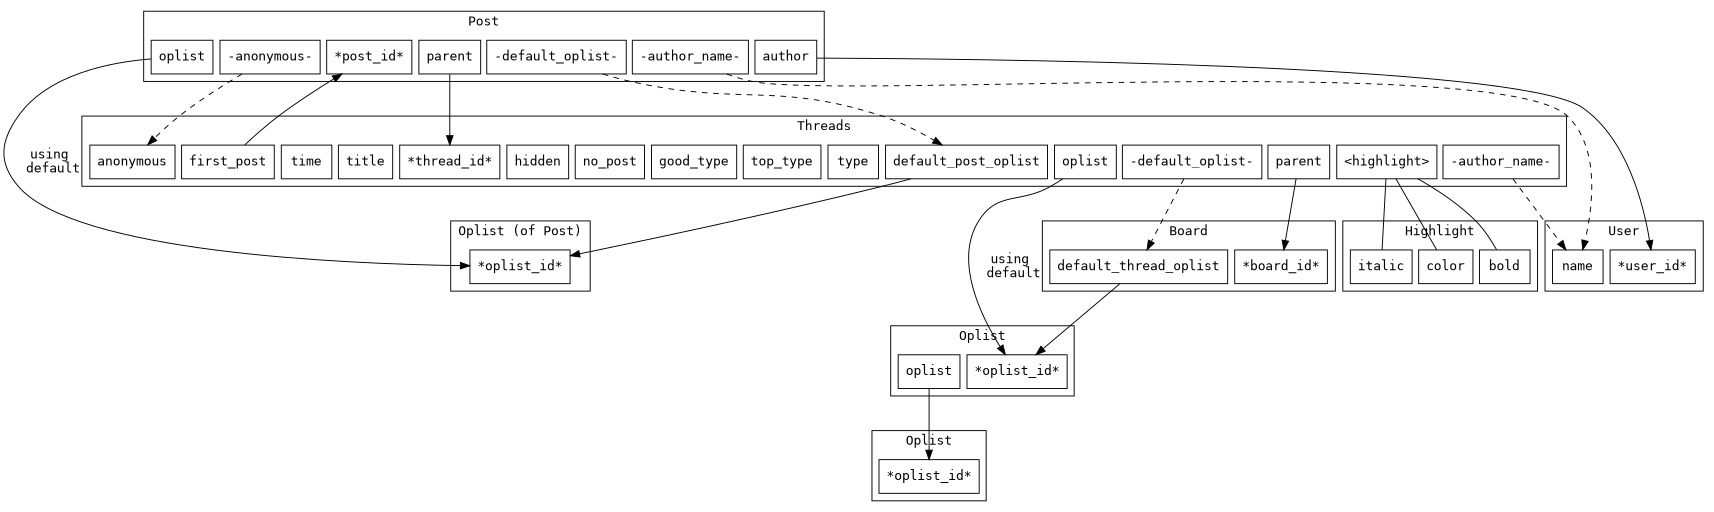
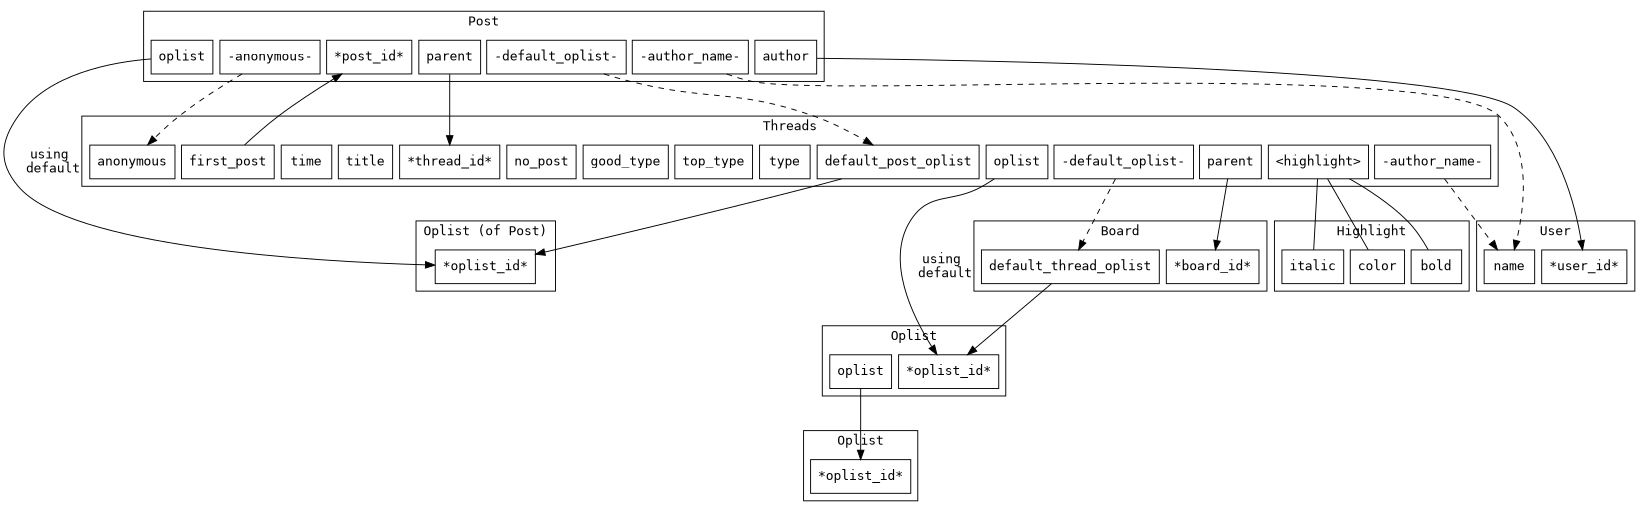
node "hidden": removed
